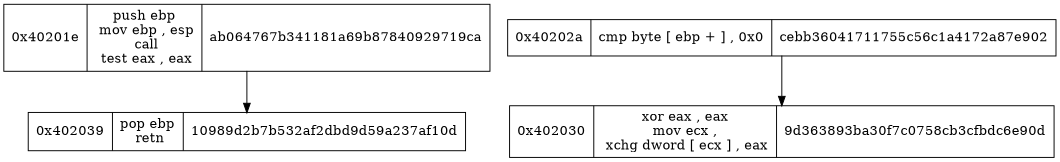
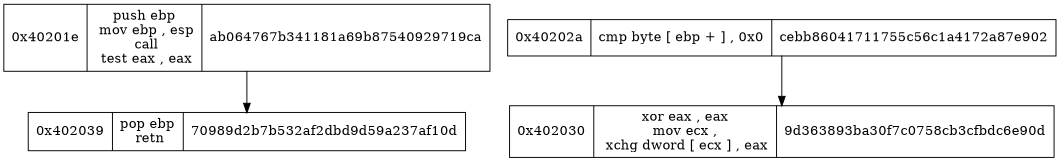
node "0x40201e": text "ab064767b341181a69b87840929719ca" -> "ab064767b341181a69b87540929719ca"
node "0x40202a": text "cebb36041711755c56c1a4172a87e902" -> "cebb86041711755c56c1a4172a87e902"
node "0x402039": text "10989d2b7b532af2dbd9d59a237af10d" -> "70989d2b7b532af2dbd9d59a237af10d"
